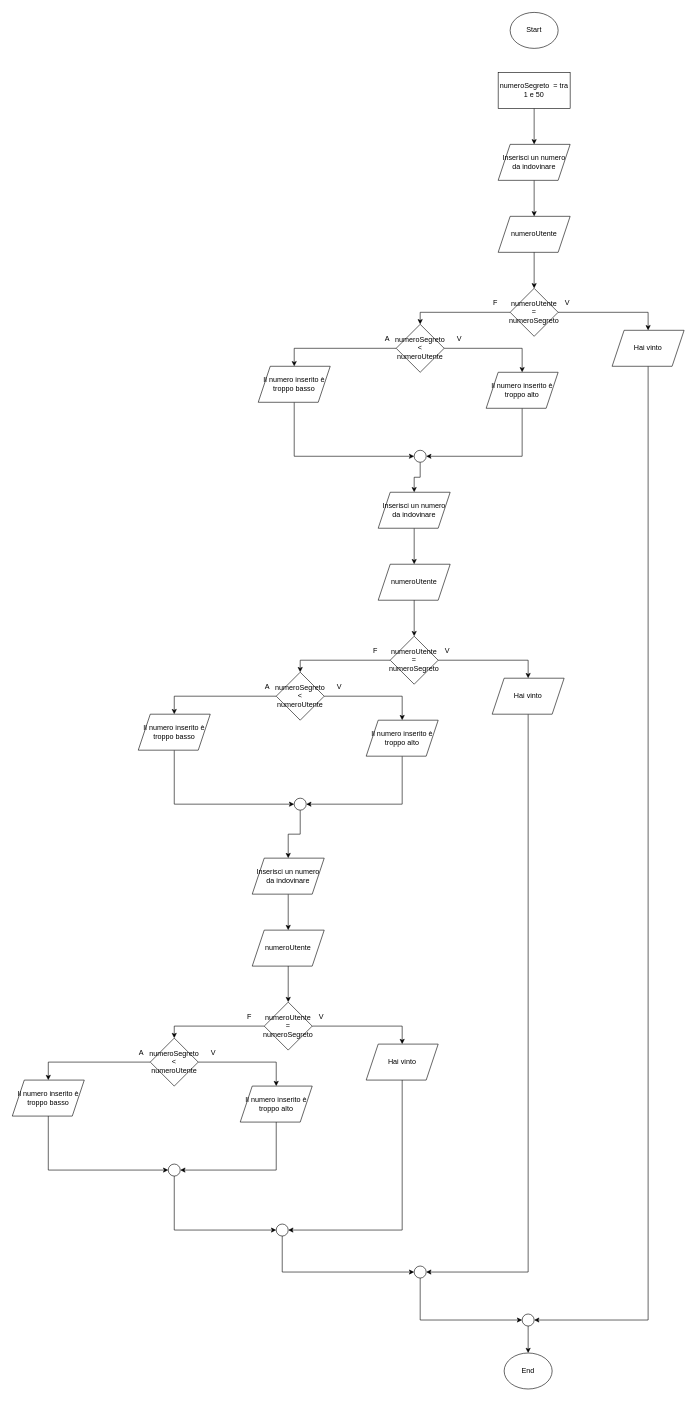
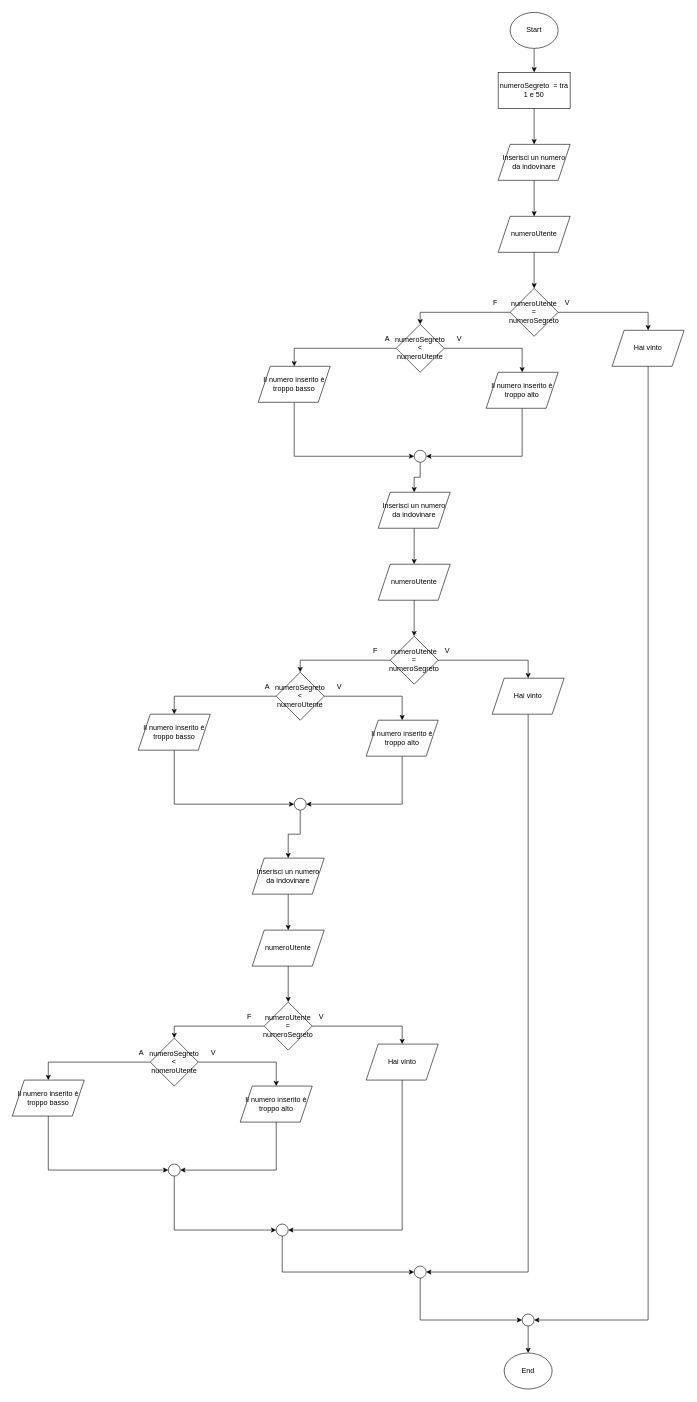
edge "Start" -> "numeroSegreto = tra 1 e 50": added
